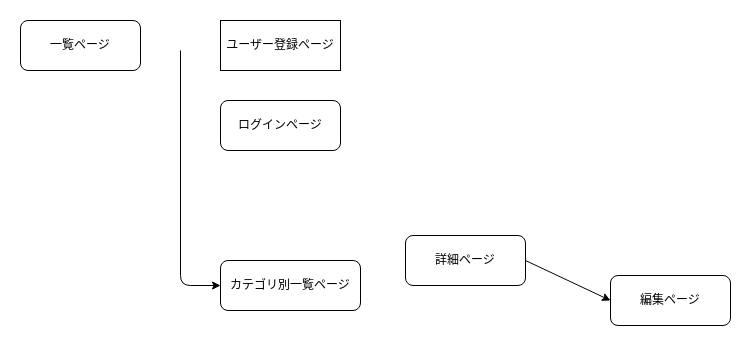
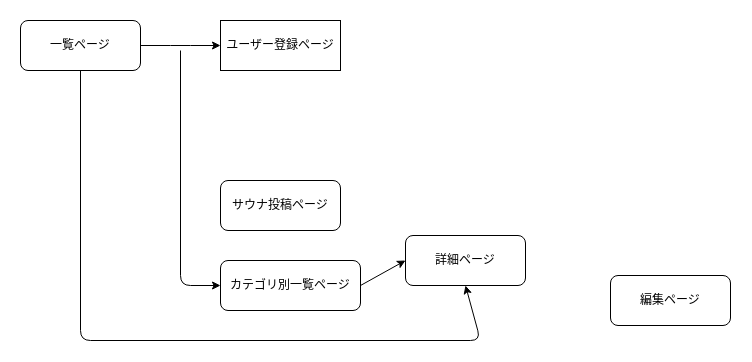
edge "一覧ページ" -> "ユーザー登録ページ": added
node "ログインページ": removed
node "サウナ投稿ページ": added
edge "カテゴリ別一覧ページ" -> "詳細ページ": added
edge "詳細ページ" -> "編集ページ": removed
edge "一覧ページ" -> "詳細ページ": added
